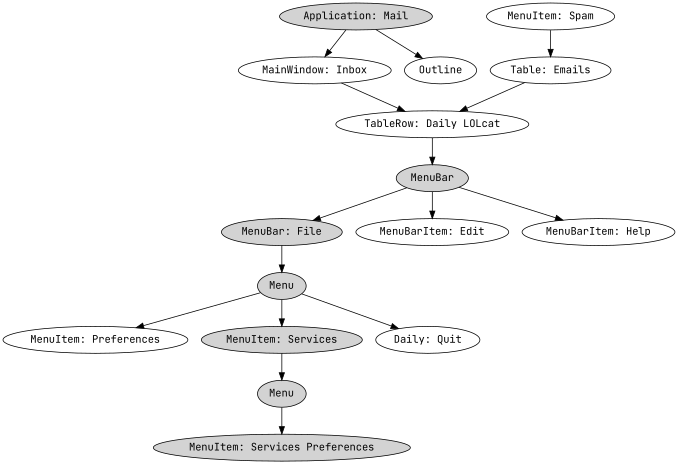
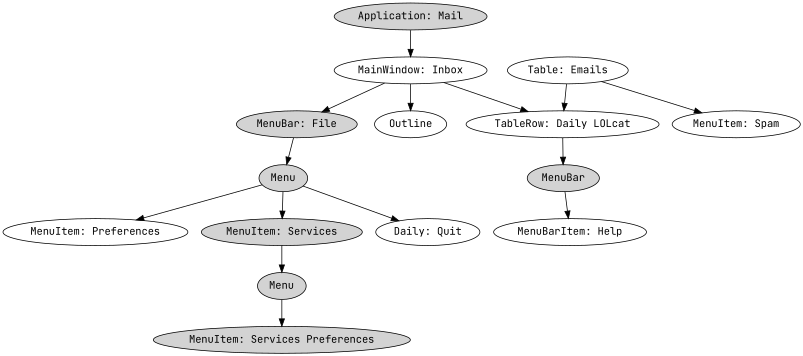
edge "MenuItem: Spam" -> "Table: Emails": reversed
edge "Application: Mail" -> "Outline": now "MainWindow: Inbox" -> "Outline"
edge "MenuBar" -> "MenuBar: File": now "MainWindow: Inbox" -> "MenuBar: File"
node "MenuBarItem: Edit": removed
